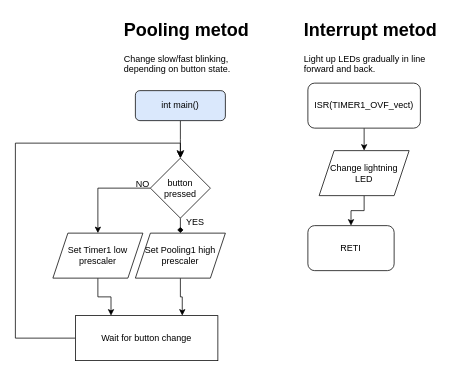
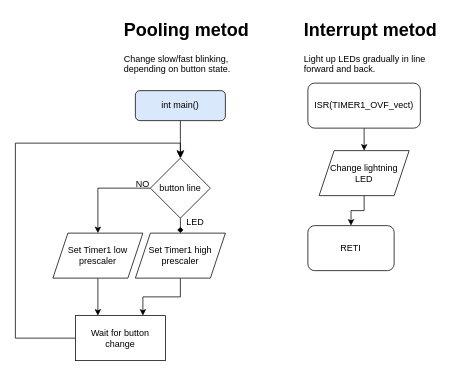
node "button pressed": label "button pressed" -> "button line"
node "YES": label "YES" -> "LED"
node "Set Pooling1 high prescaler": label "Set Pooling1 high prescaler" -> "Set Timer1 high prescaler"
node "Wait for button change": size 143x45 -> 90x45
